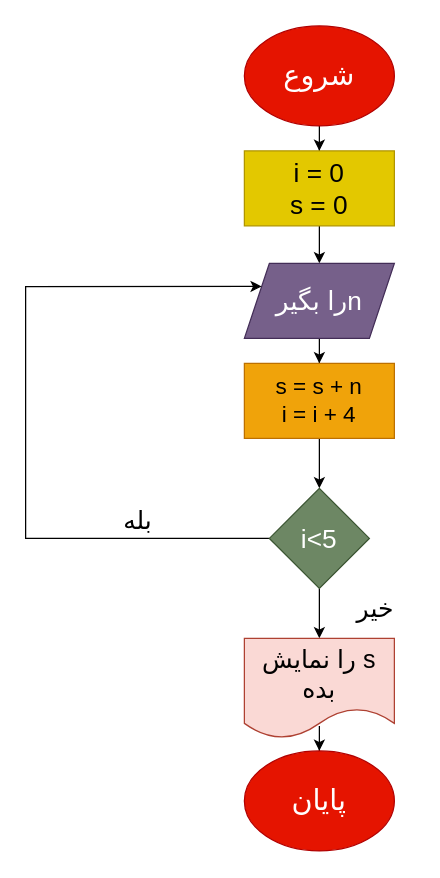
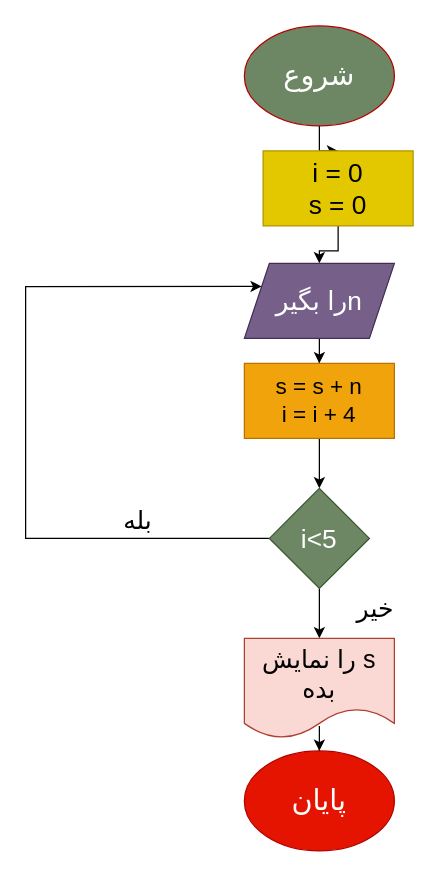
node "شروع": fillcolor #e51400 -> #6d8764
node "i = 0 s = 0": moved (319, 188) -> (338, 188)
